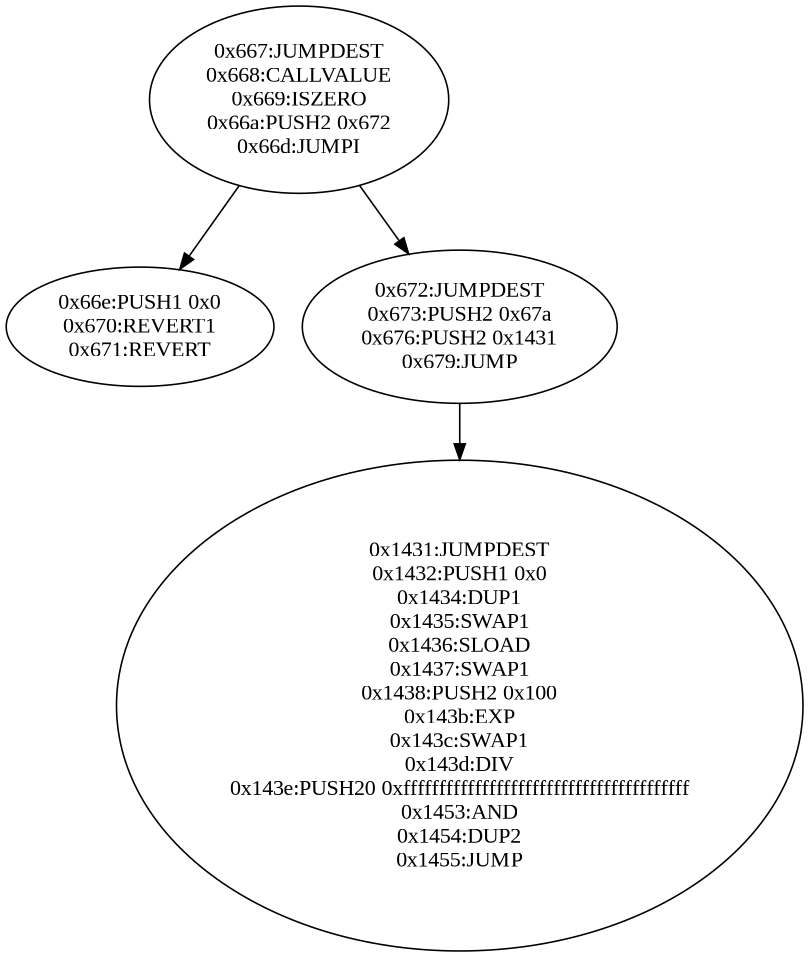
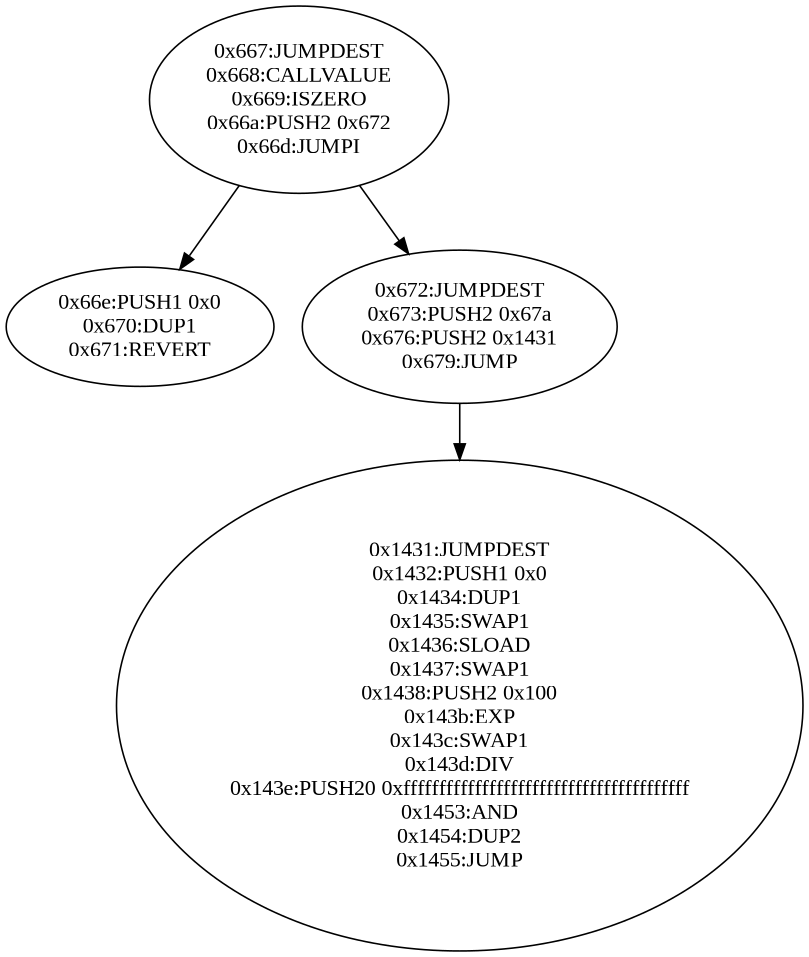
node "0x66e:PUSH1 0x0 0x670:REVERT1 0x671:REVERT": label "0x66e:PUSH1 0x0 0x670:REVERT1 0x671:REVERT" -> "0x66e:PUSH1 0x0 0x670:DUP1 0x671:REVERT"
